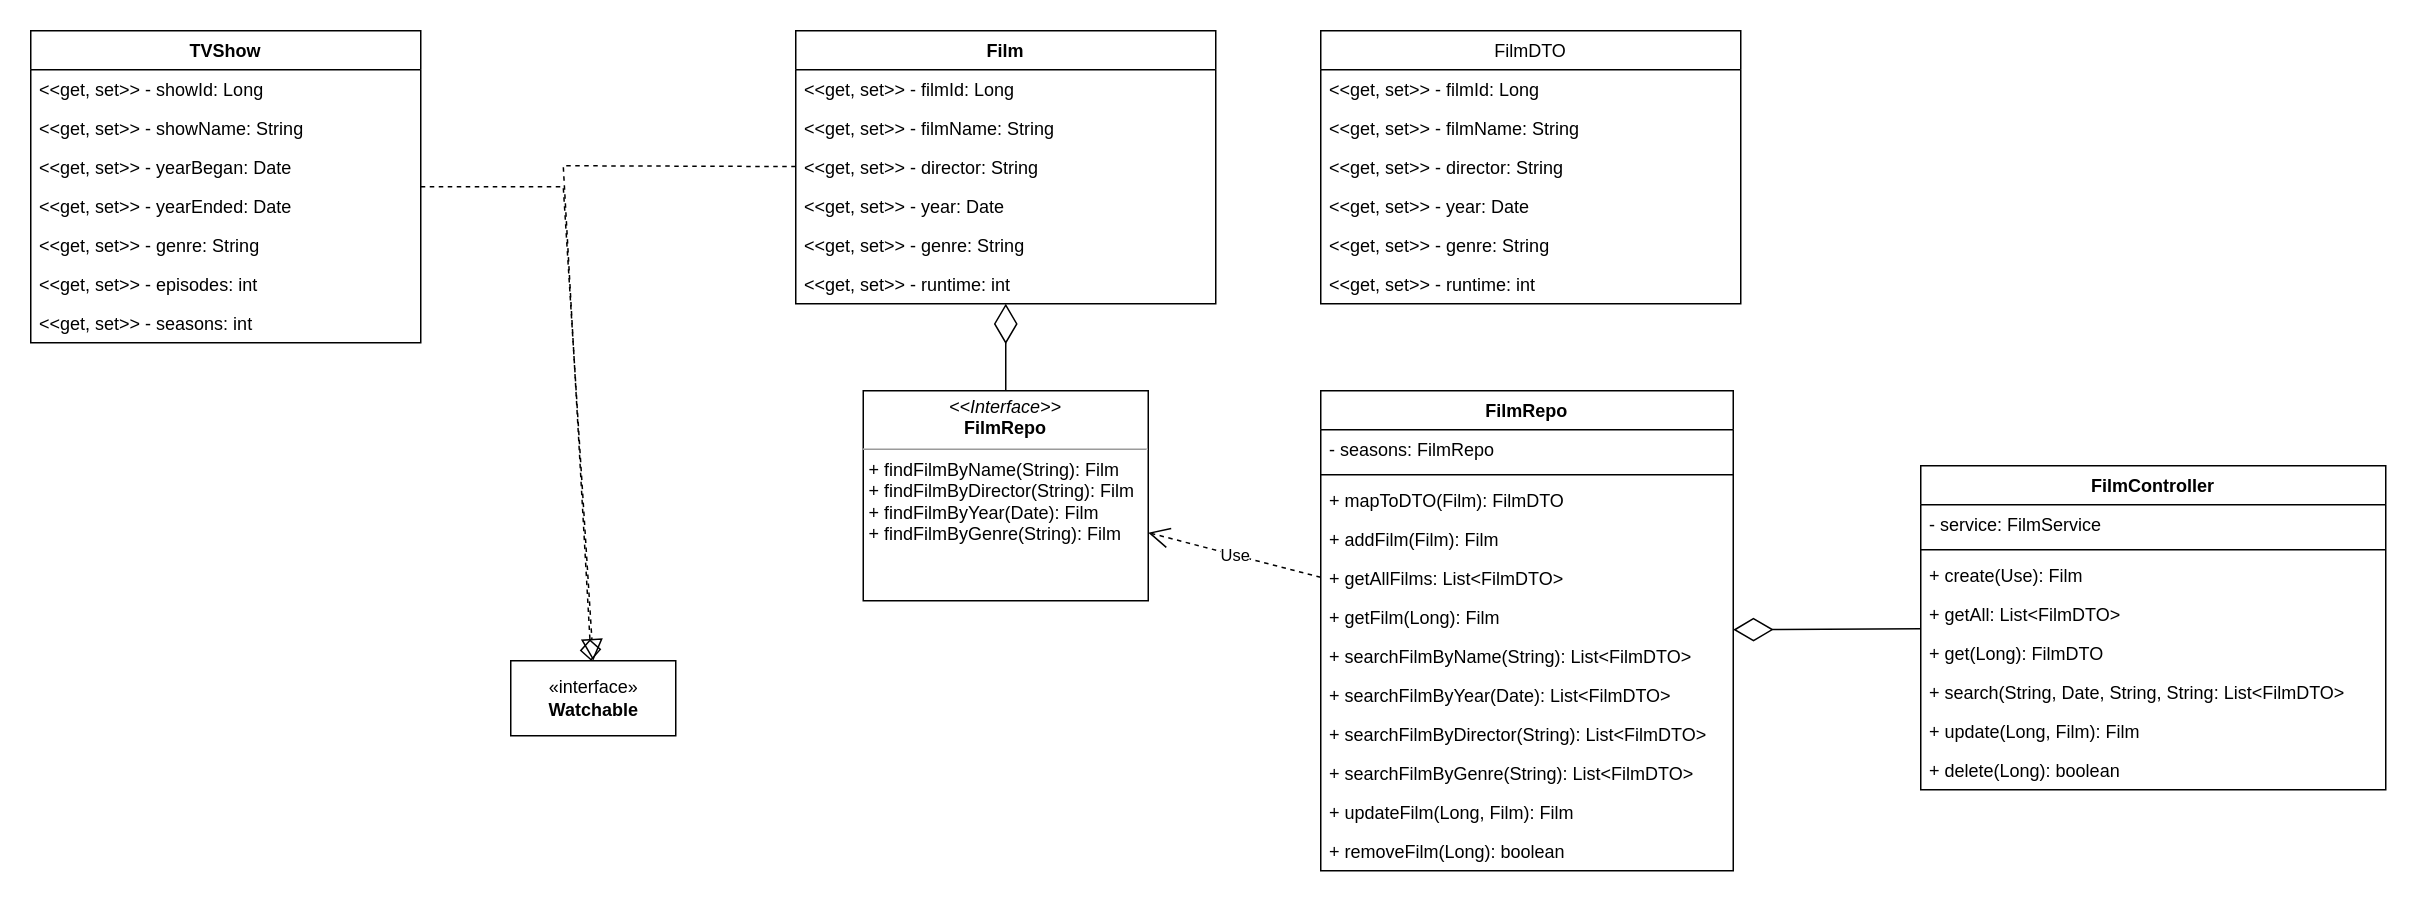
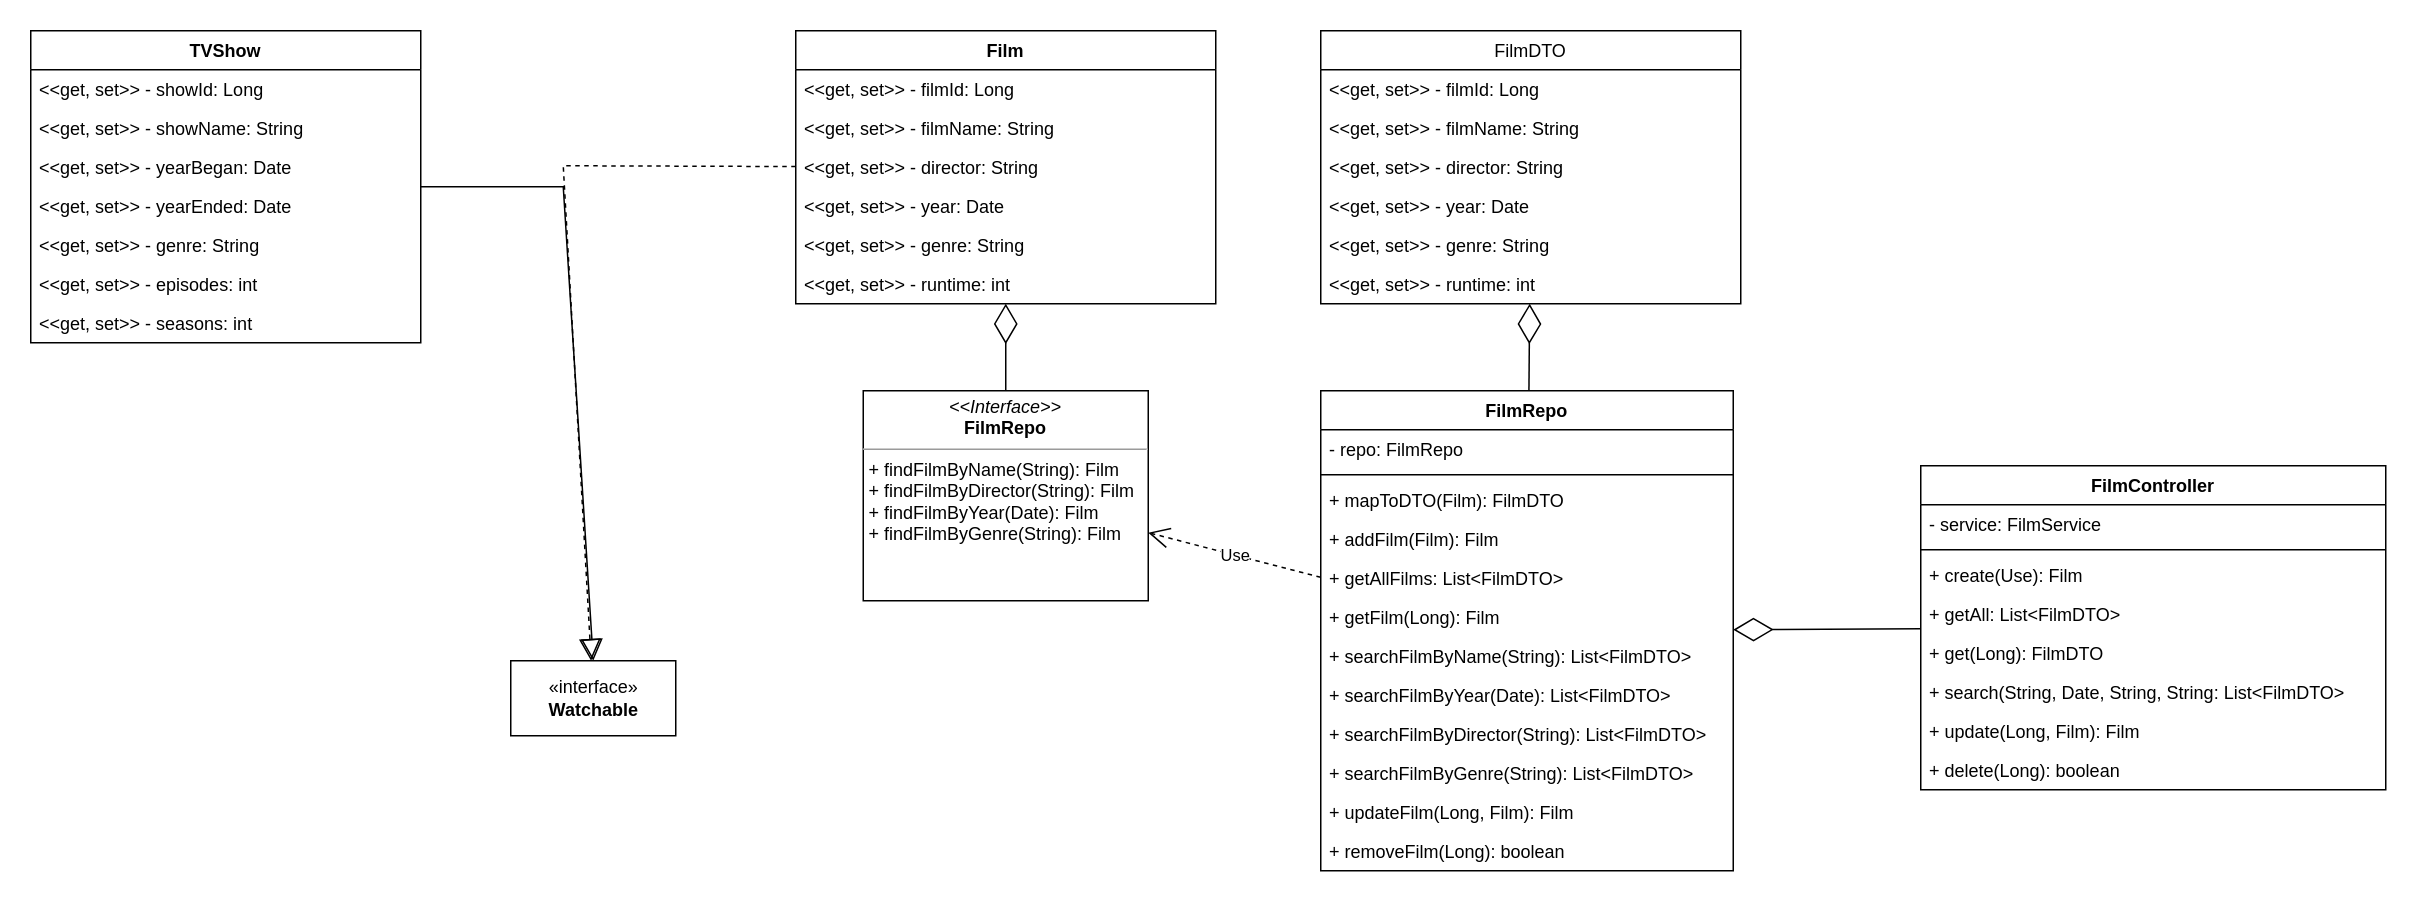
edge "TVShow" -> "«interface» Watchable": style dashed -> solid
edge "FilmRepo" -> "FilmDTO": added
node "- seasons: FilmRepo": label "- seasons: FilmRepo" -> "- repo: FilmRepo"
edge "Film" -> "«interface» Watchable": arrowhead diamond -> block
